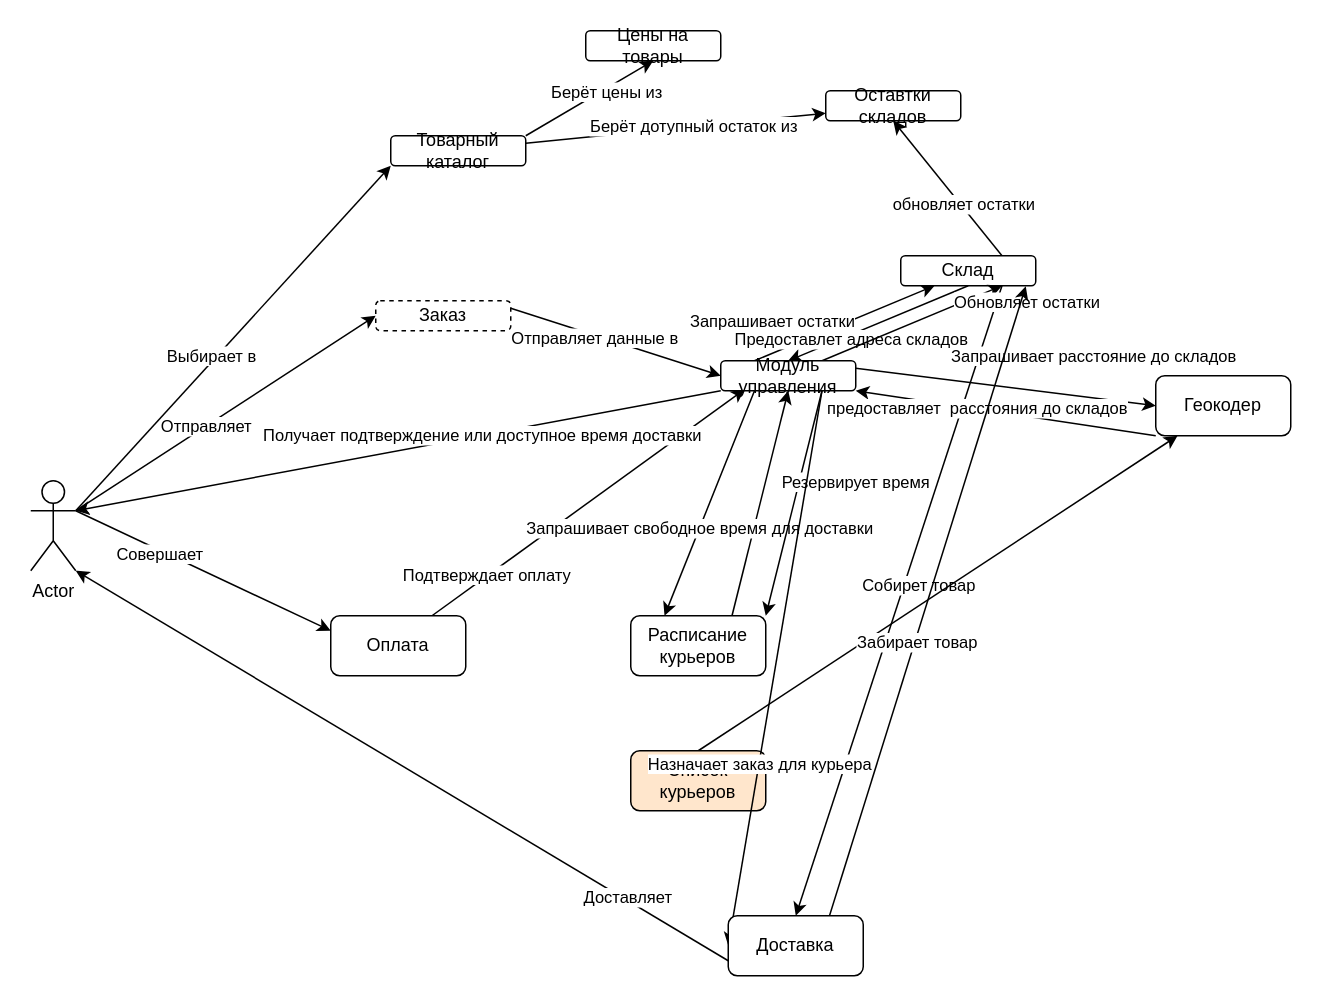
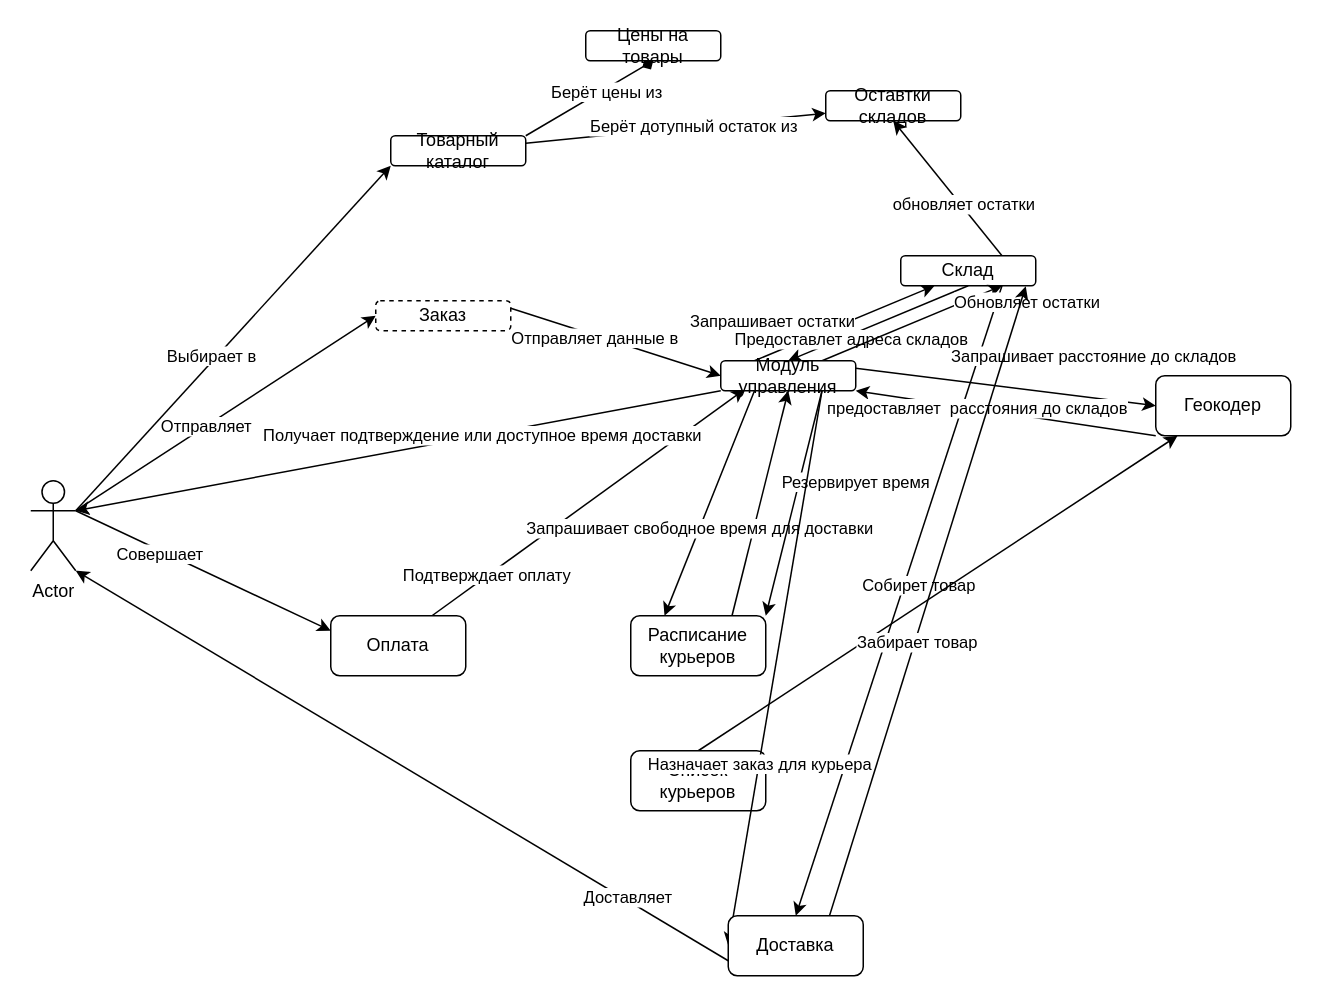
edge "Товарный каталог" -> "Цены на товары": arrowhead classic -> diamond
node "Список курьеров": fillcolor #ffe6cc -> #ffffff
